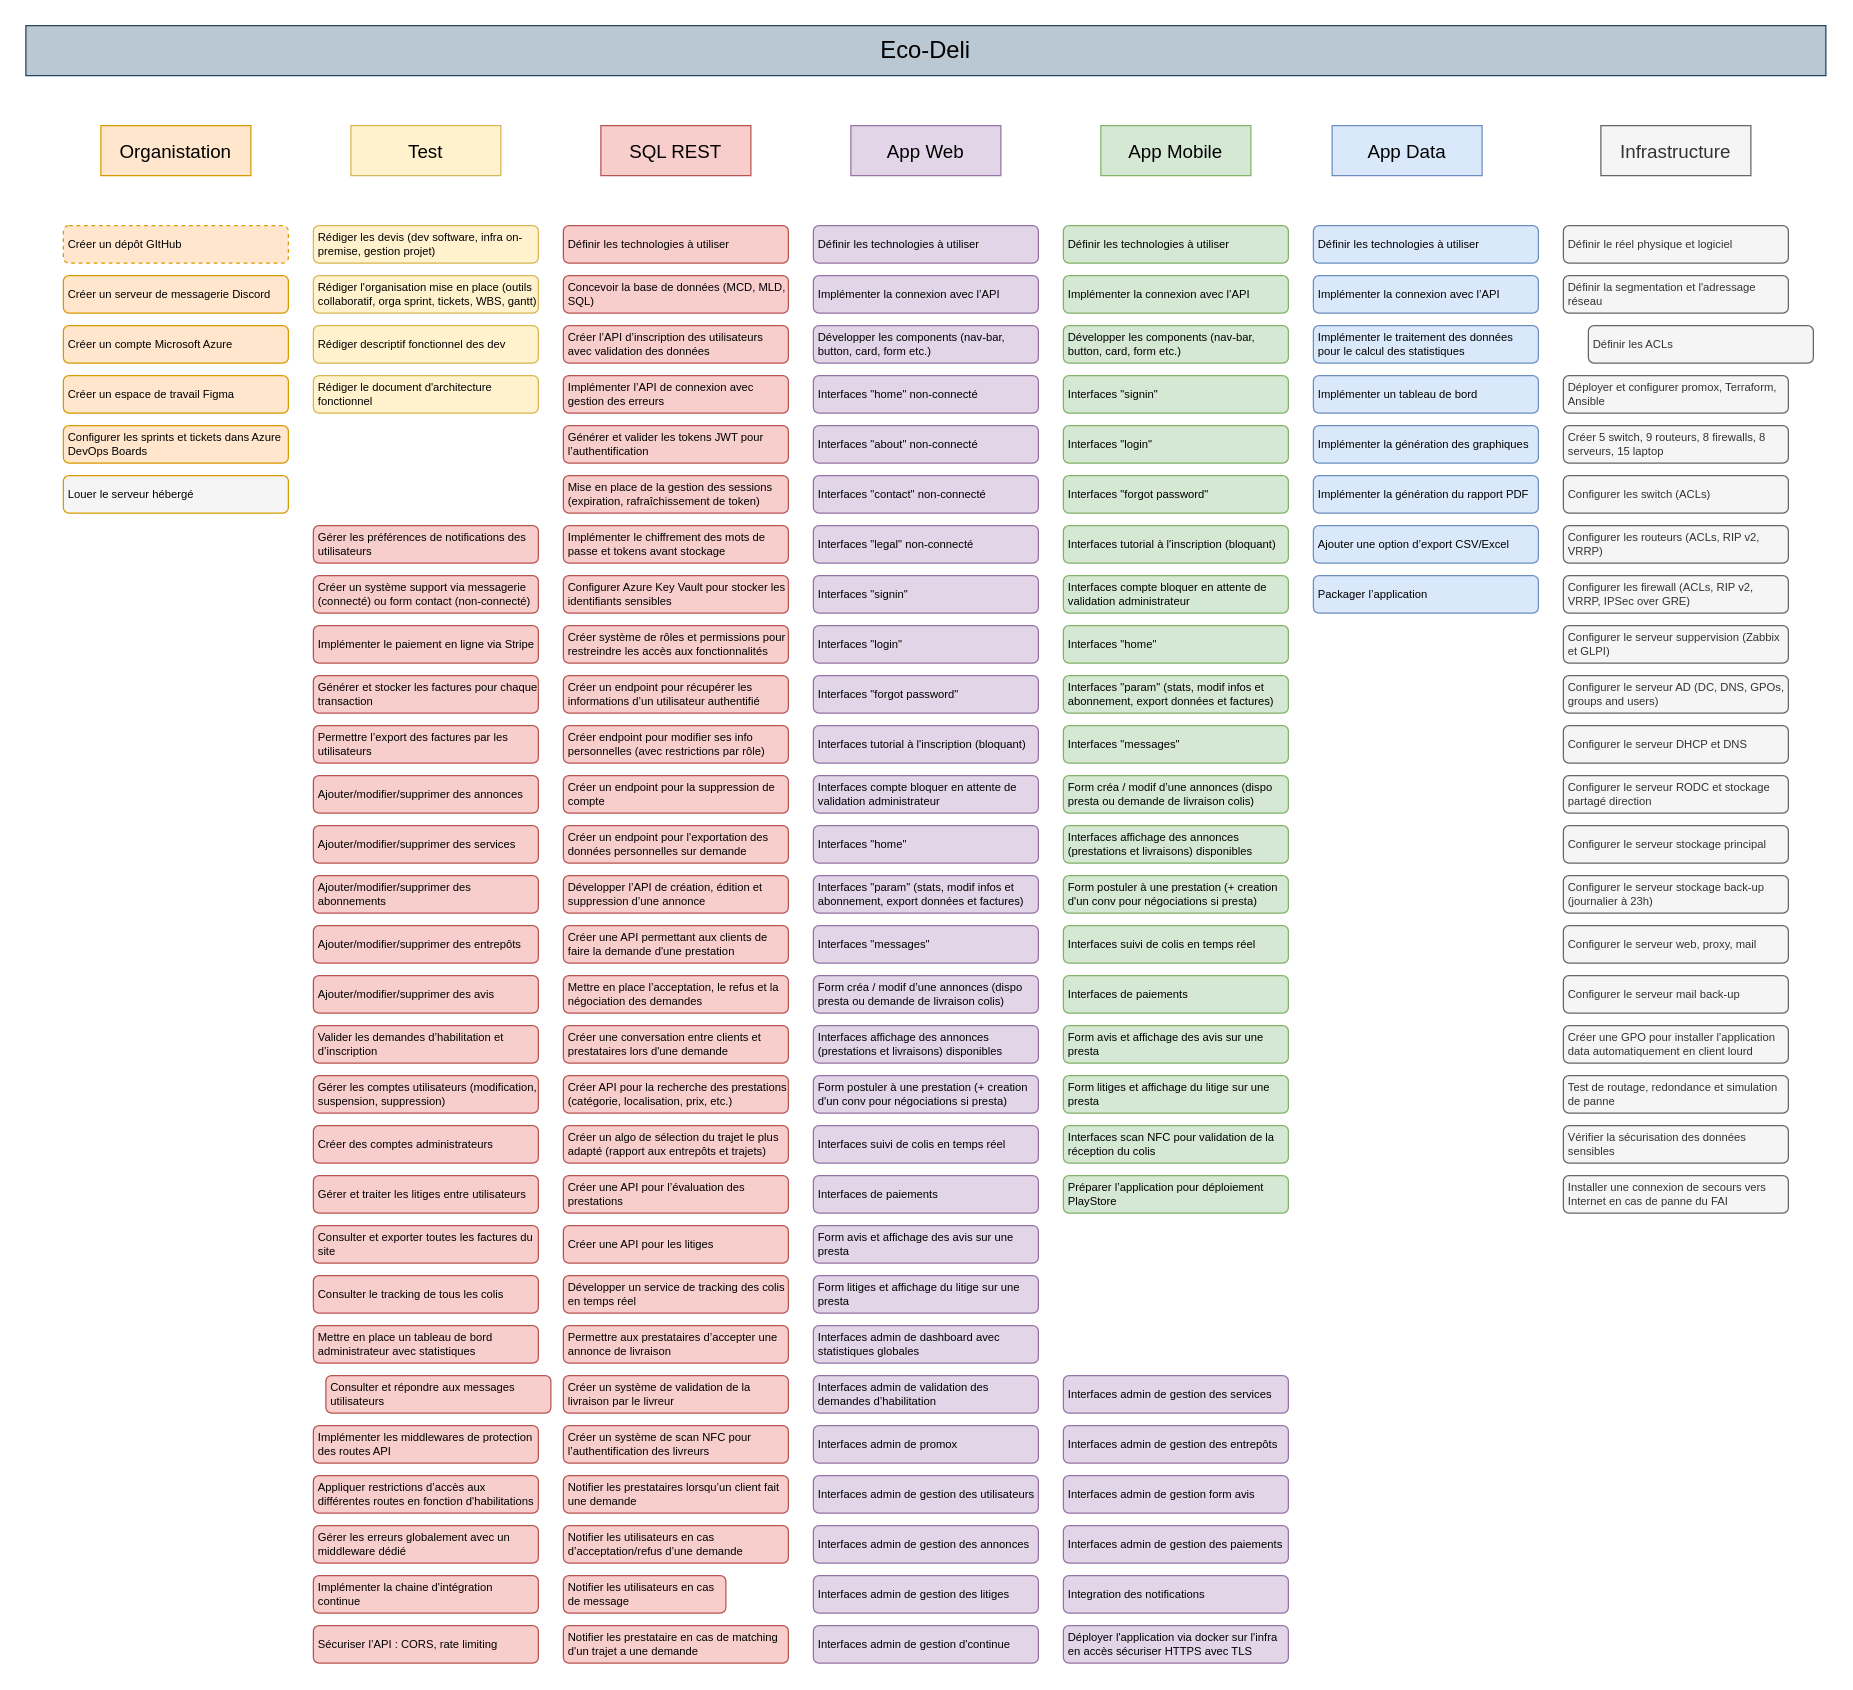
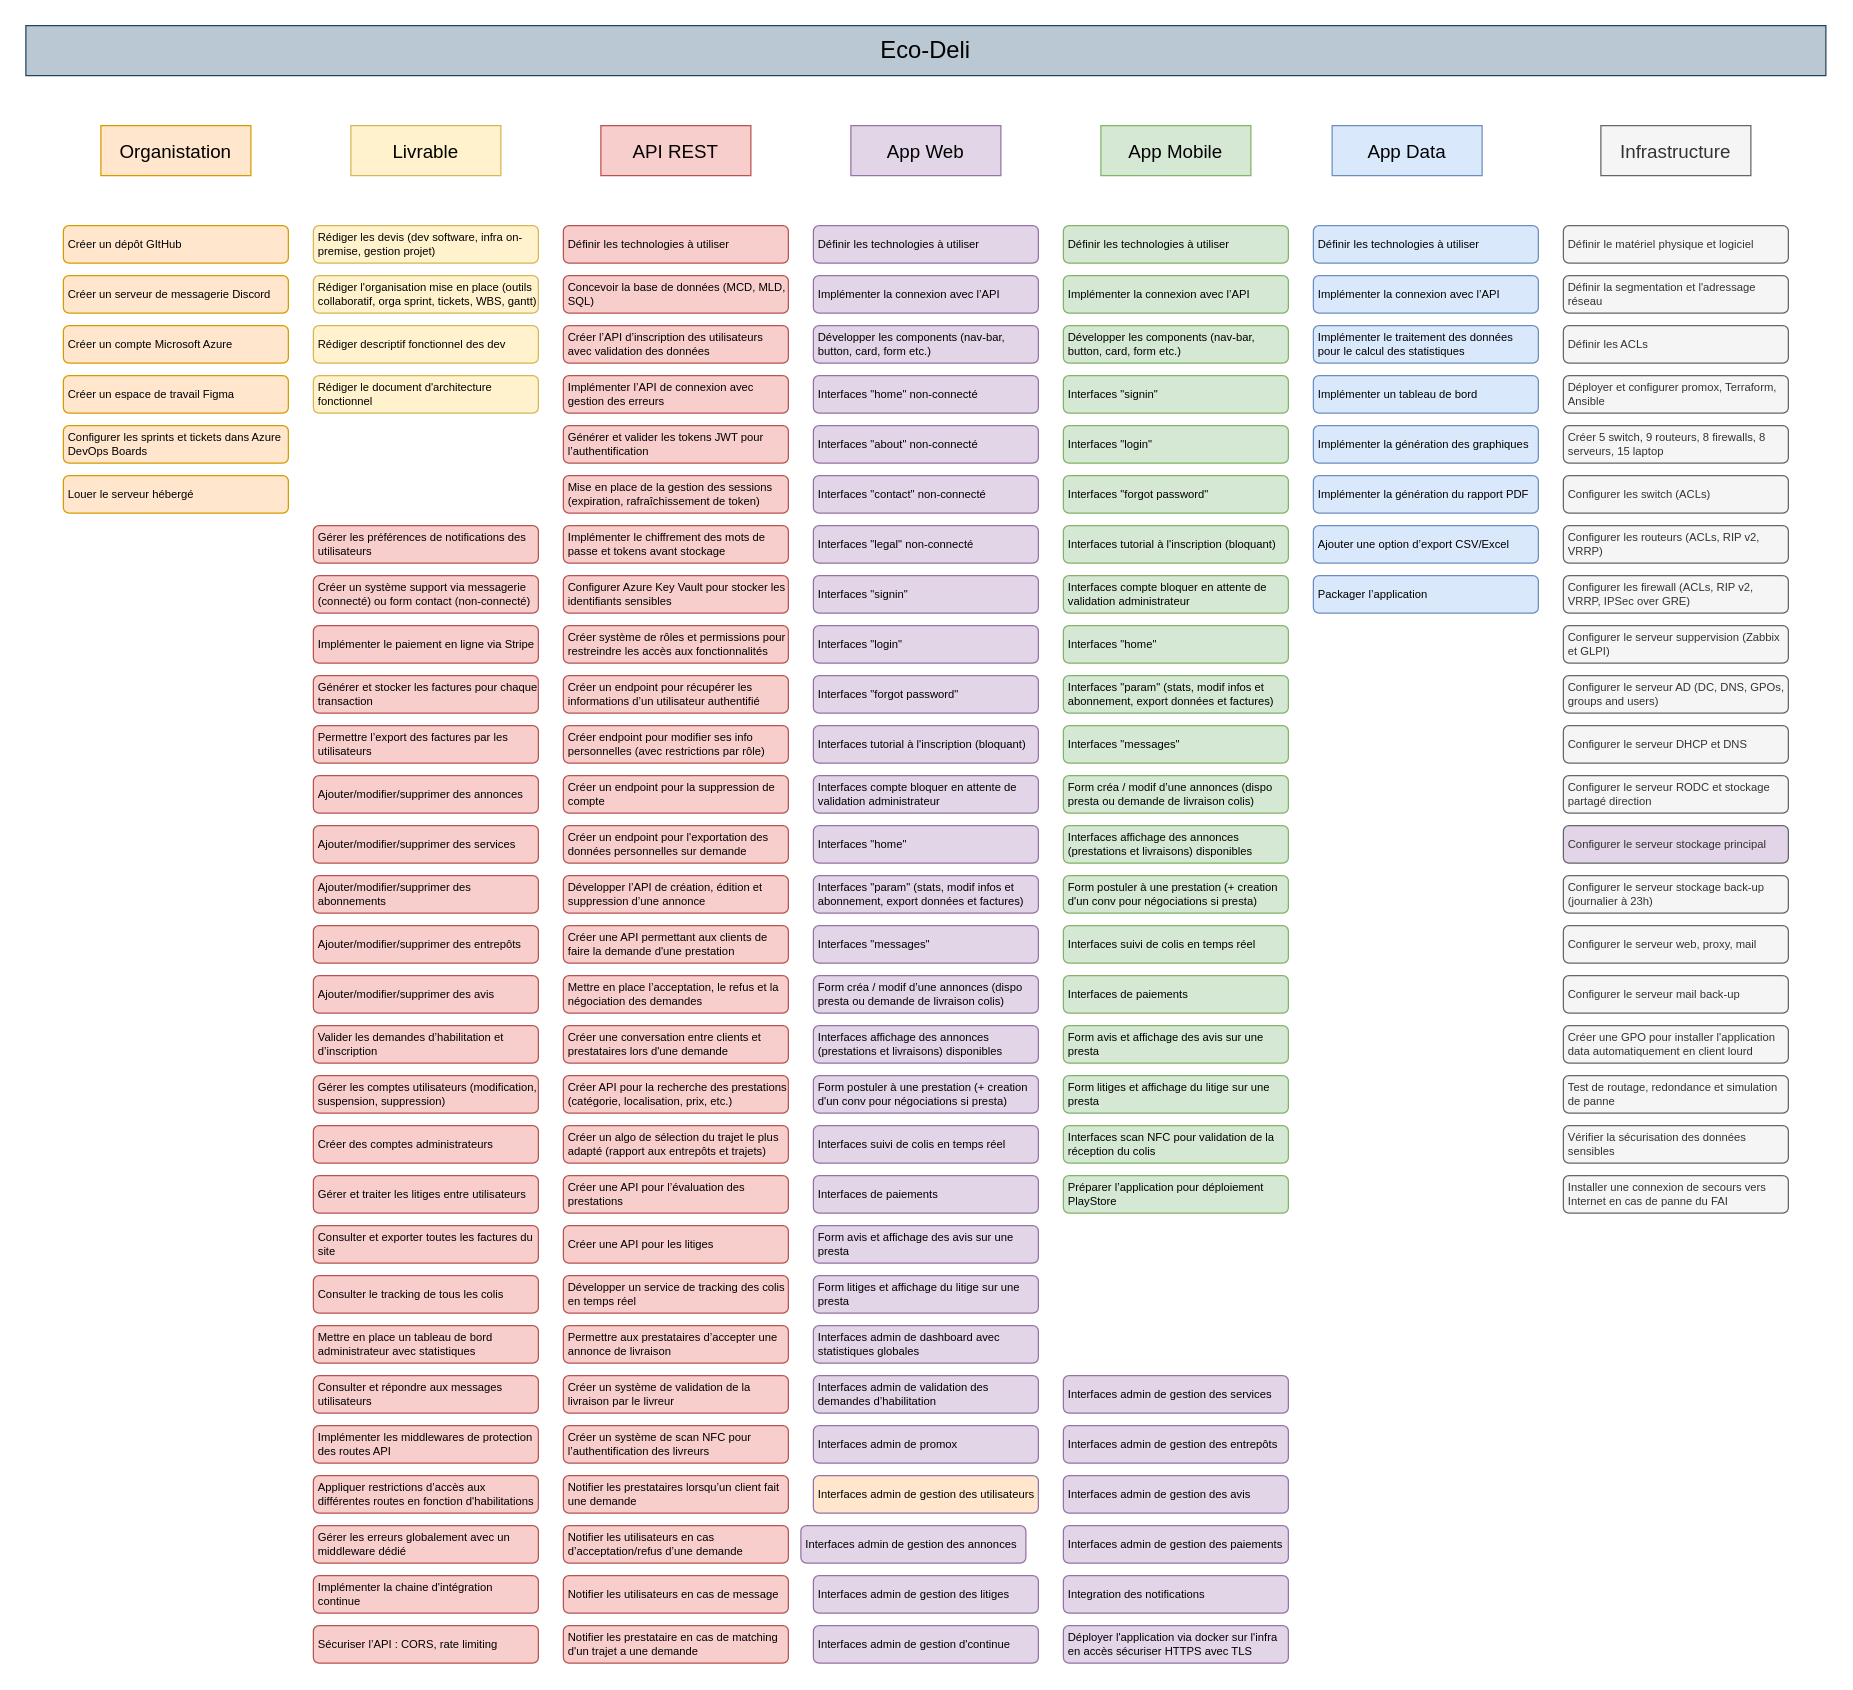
node "Test": label "Test" -> "Livrable"
node "SQL REST": label "SQL REST" -> "API REST"
node "Créer un dépôt GItHub": style dashed -> solid
node "Définir le réel physique et logiciel": label "Définir le réel physique et logiciel" -> "Définir le matériel physique et logiciel"
node "Définir les ACLs": moved (1701, 344) -> (1676, 344)
node "Louer le serveur hébergé": fillcolor #f5f5f5 -> #ffe6cc
node "Configurer le serveur stockage principal": fillcolor #f5f5f5 -> #e1d5e7
node "Consulter et répondre aux messages utilisateurs": moved (438, 1394) -> (426, 1394)
node "Interfaces admin de gestion des utilisateurs": fillcolor #e1d5e7 -> #ffe6cc
node "Interfaces admin de gestion form avis": label "Interfaces admin de gestion form avis" -> "Interfaces admin de gestion des avis"
node "Interfaces admin de gestion des annonces": moved (926, 1544) -> (913, 1544)
node "Notifier les utilisateurs en cas de message": size 163x38 -> 225x38
